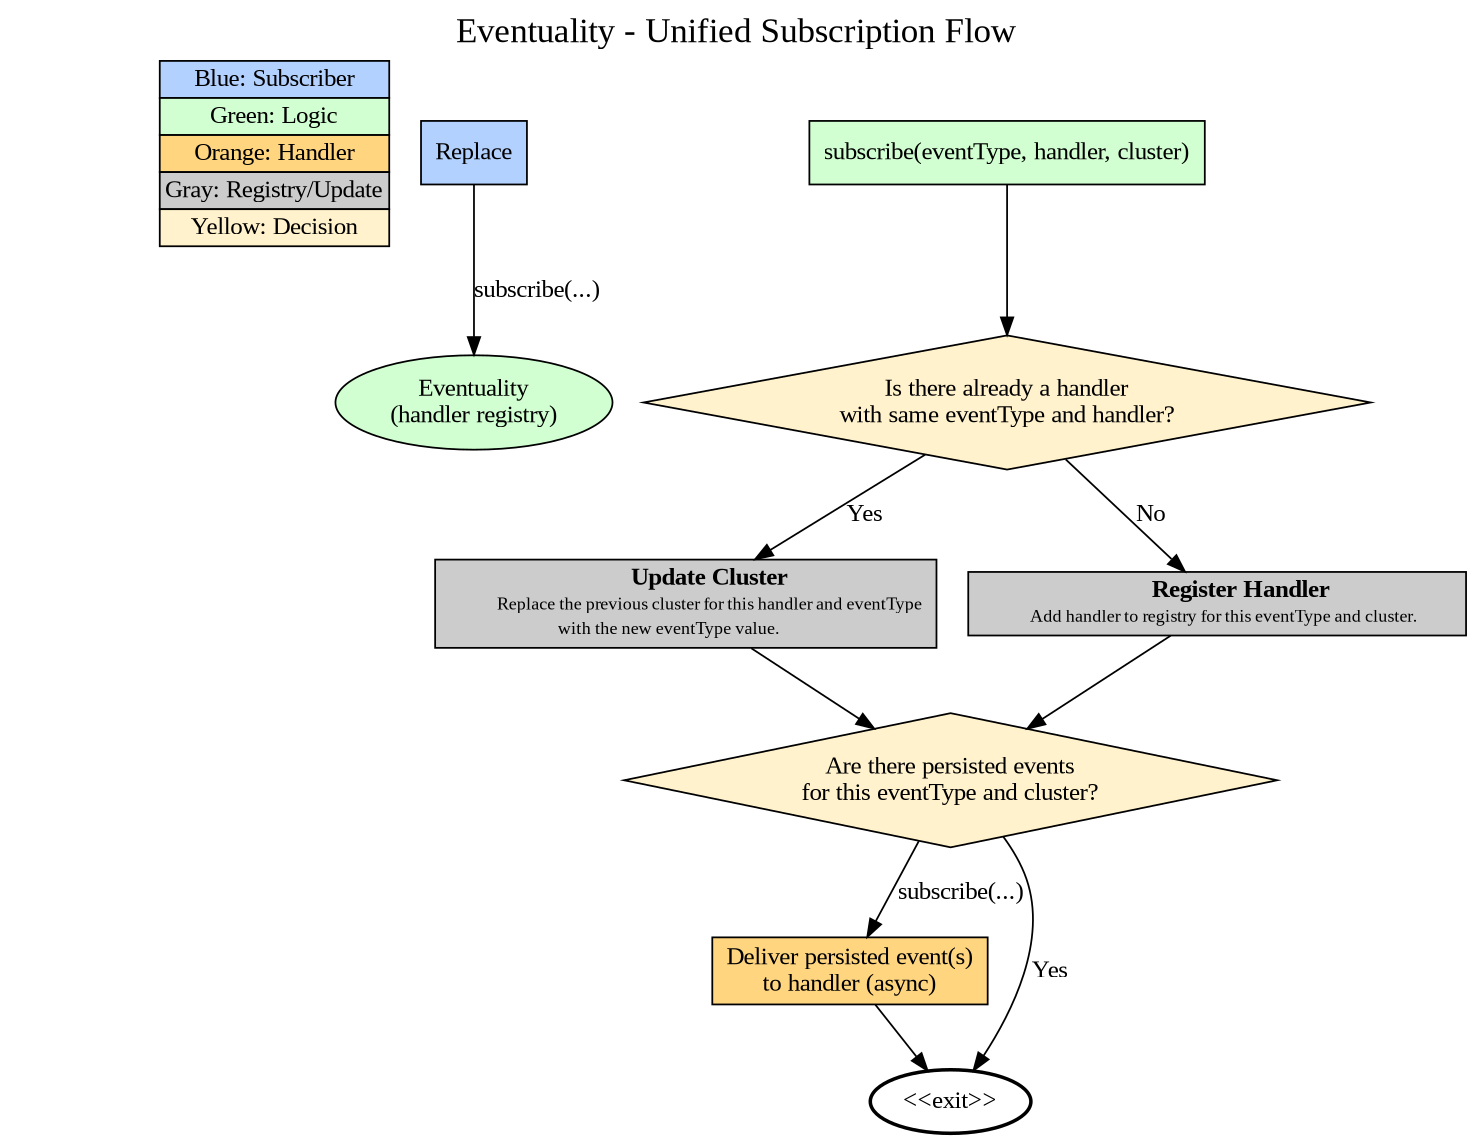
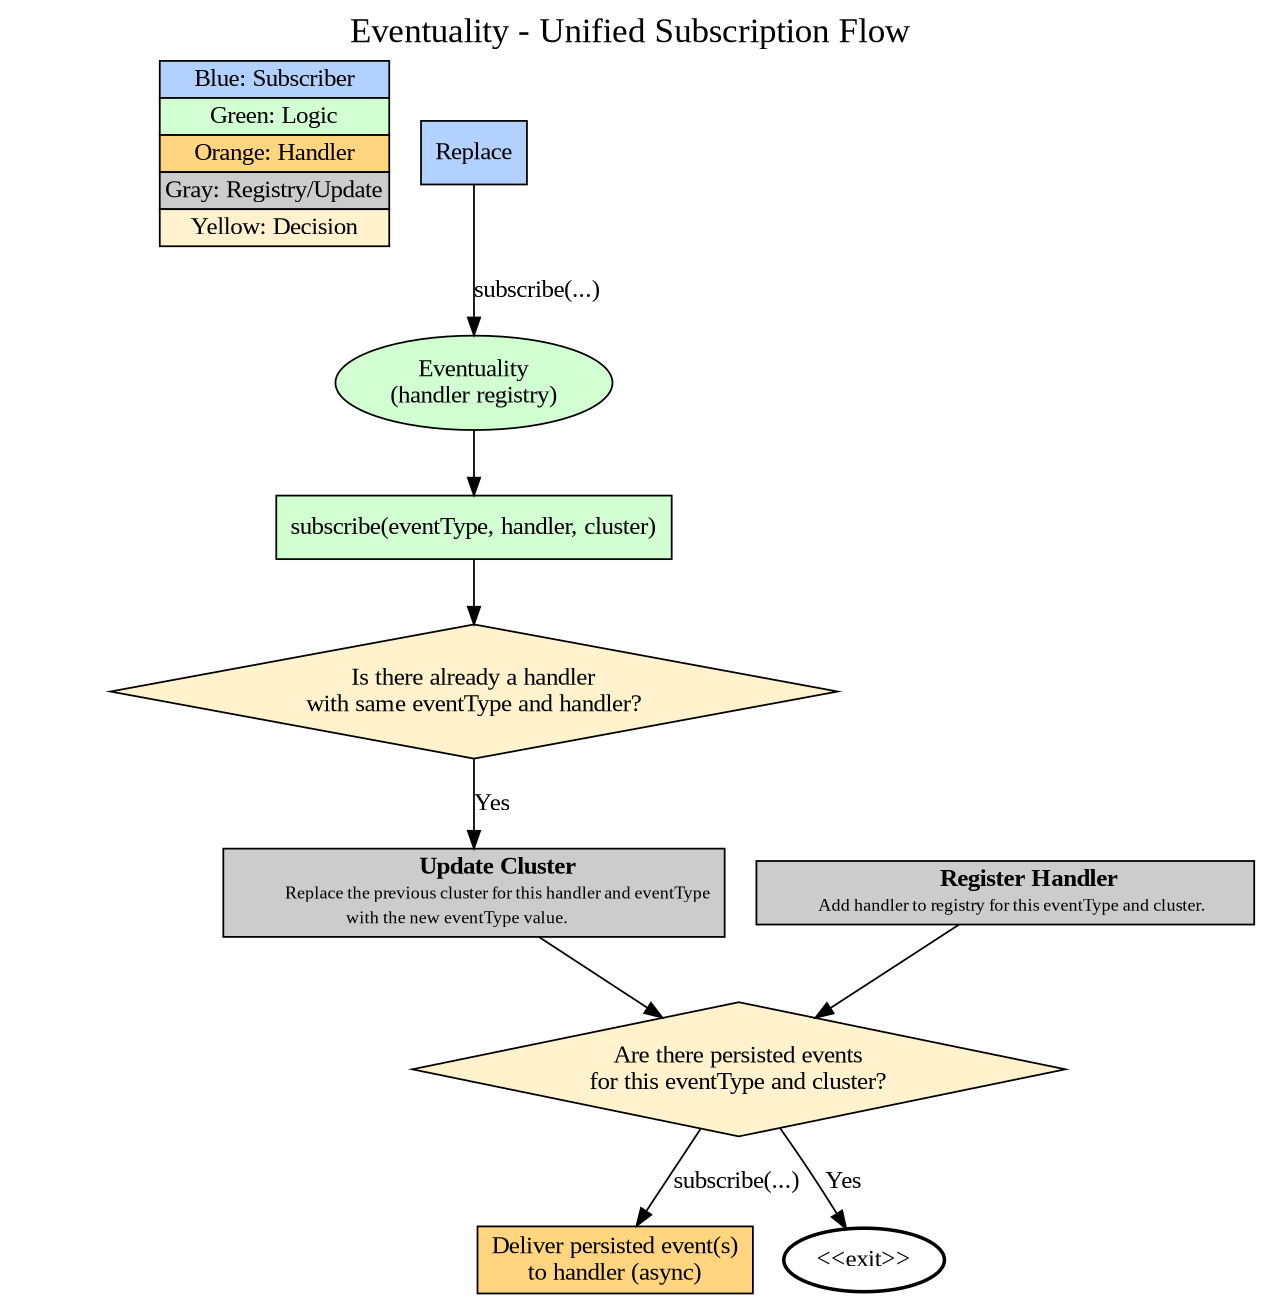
edge "Eventuality (handler registry)" -> "subscribe(eventType, handler, cluster)": added
edge "Is there already a handler with same eventType and handler?" -> "Register Handler": removed, label "No"
edge "Deliver persisted event(s) to handler (async)" -> "<<exit>>": removed
